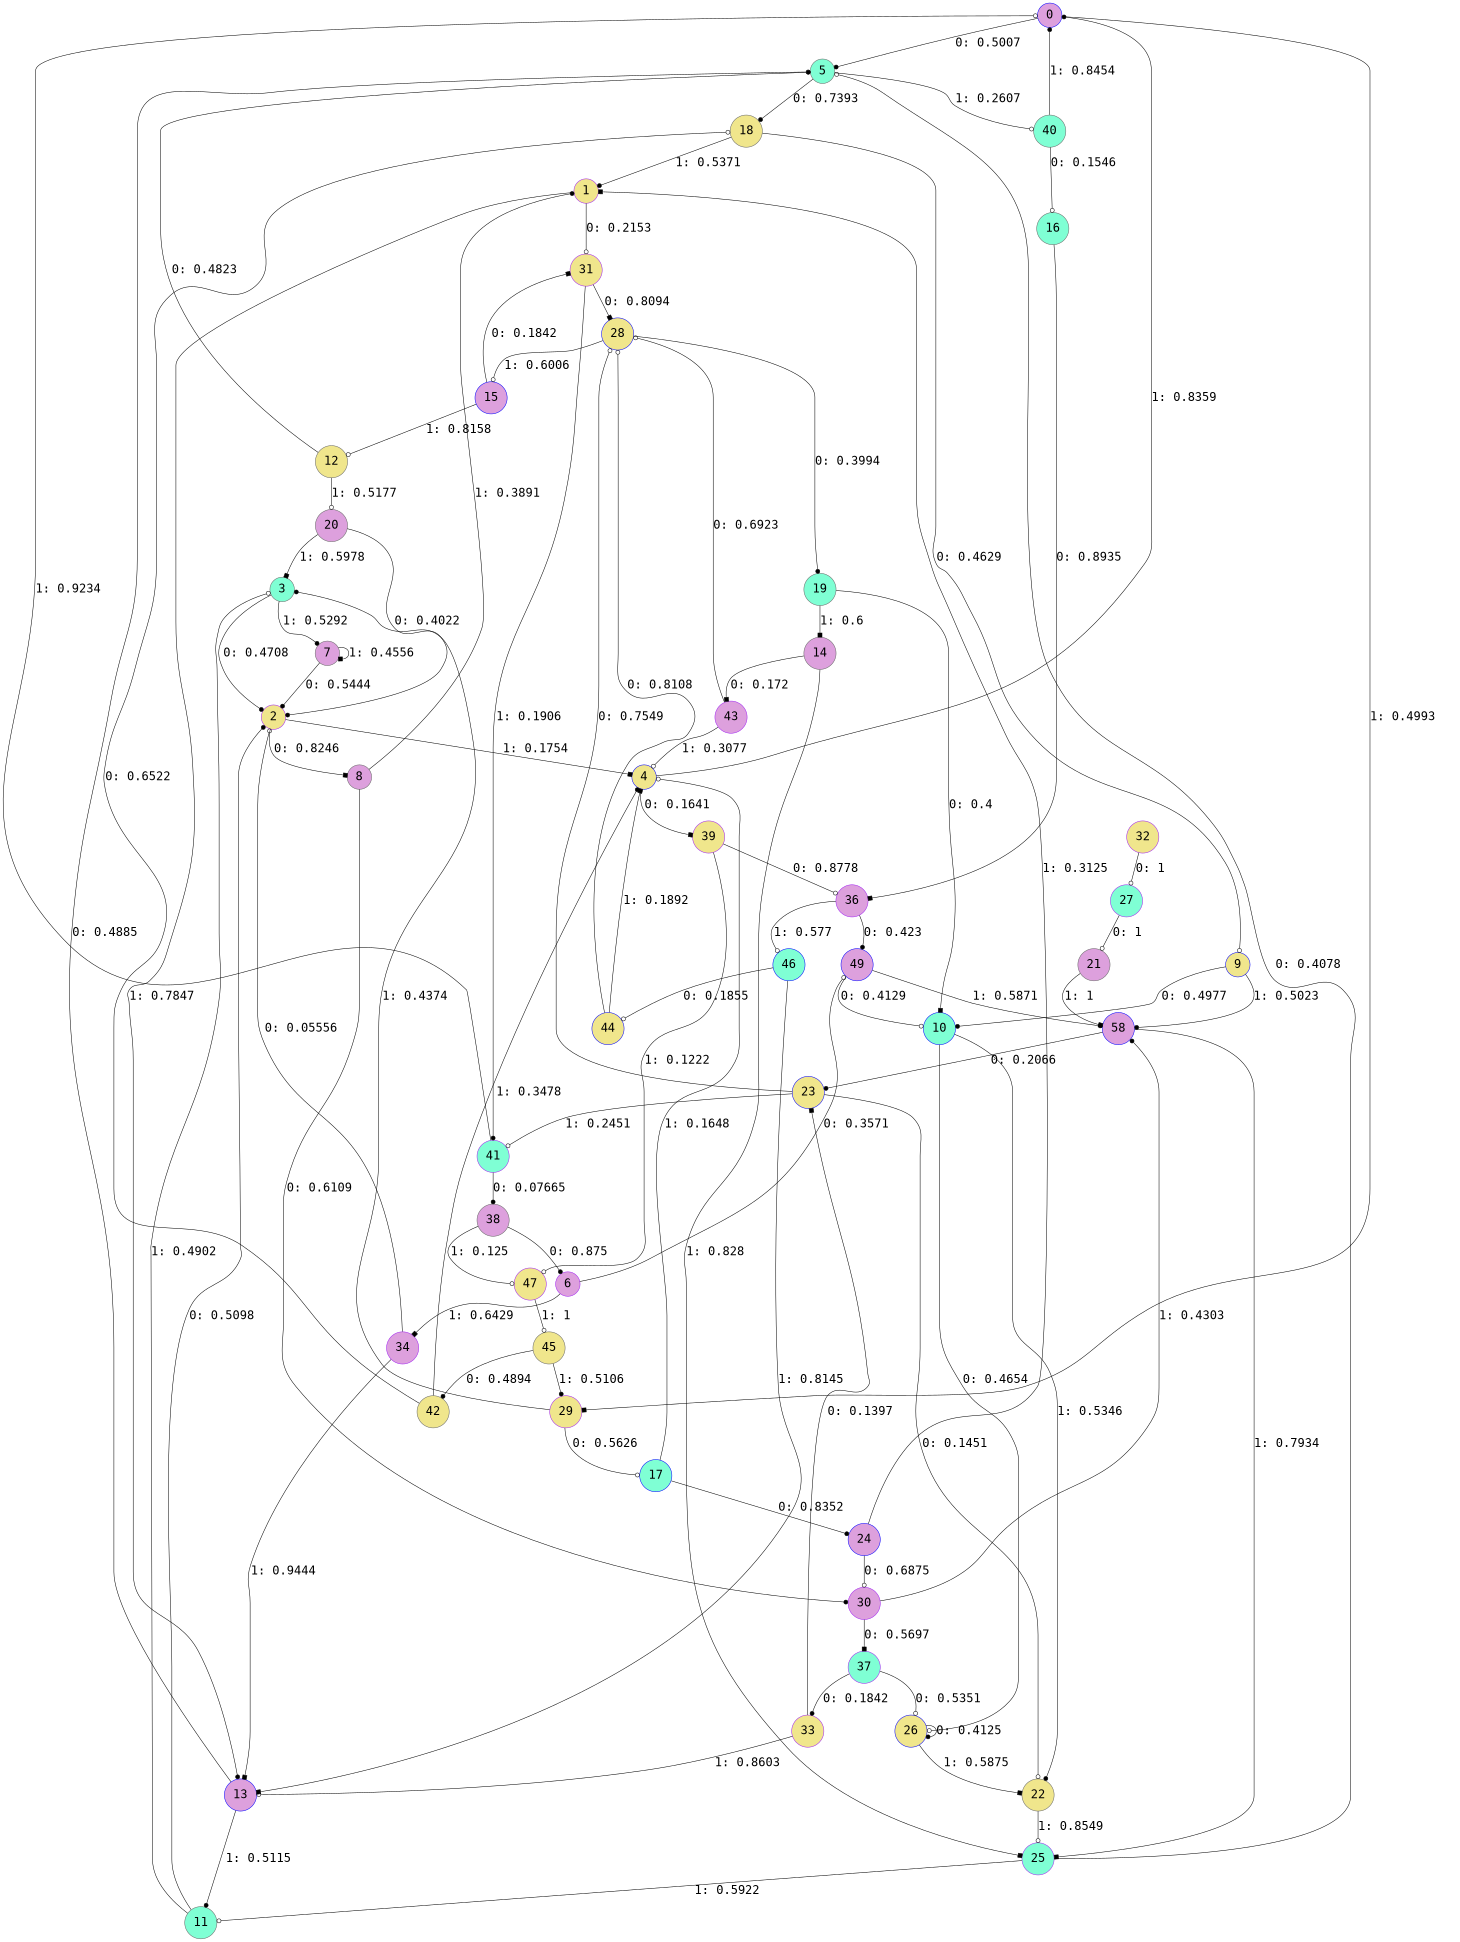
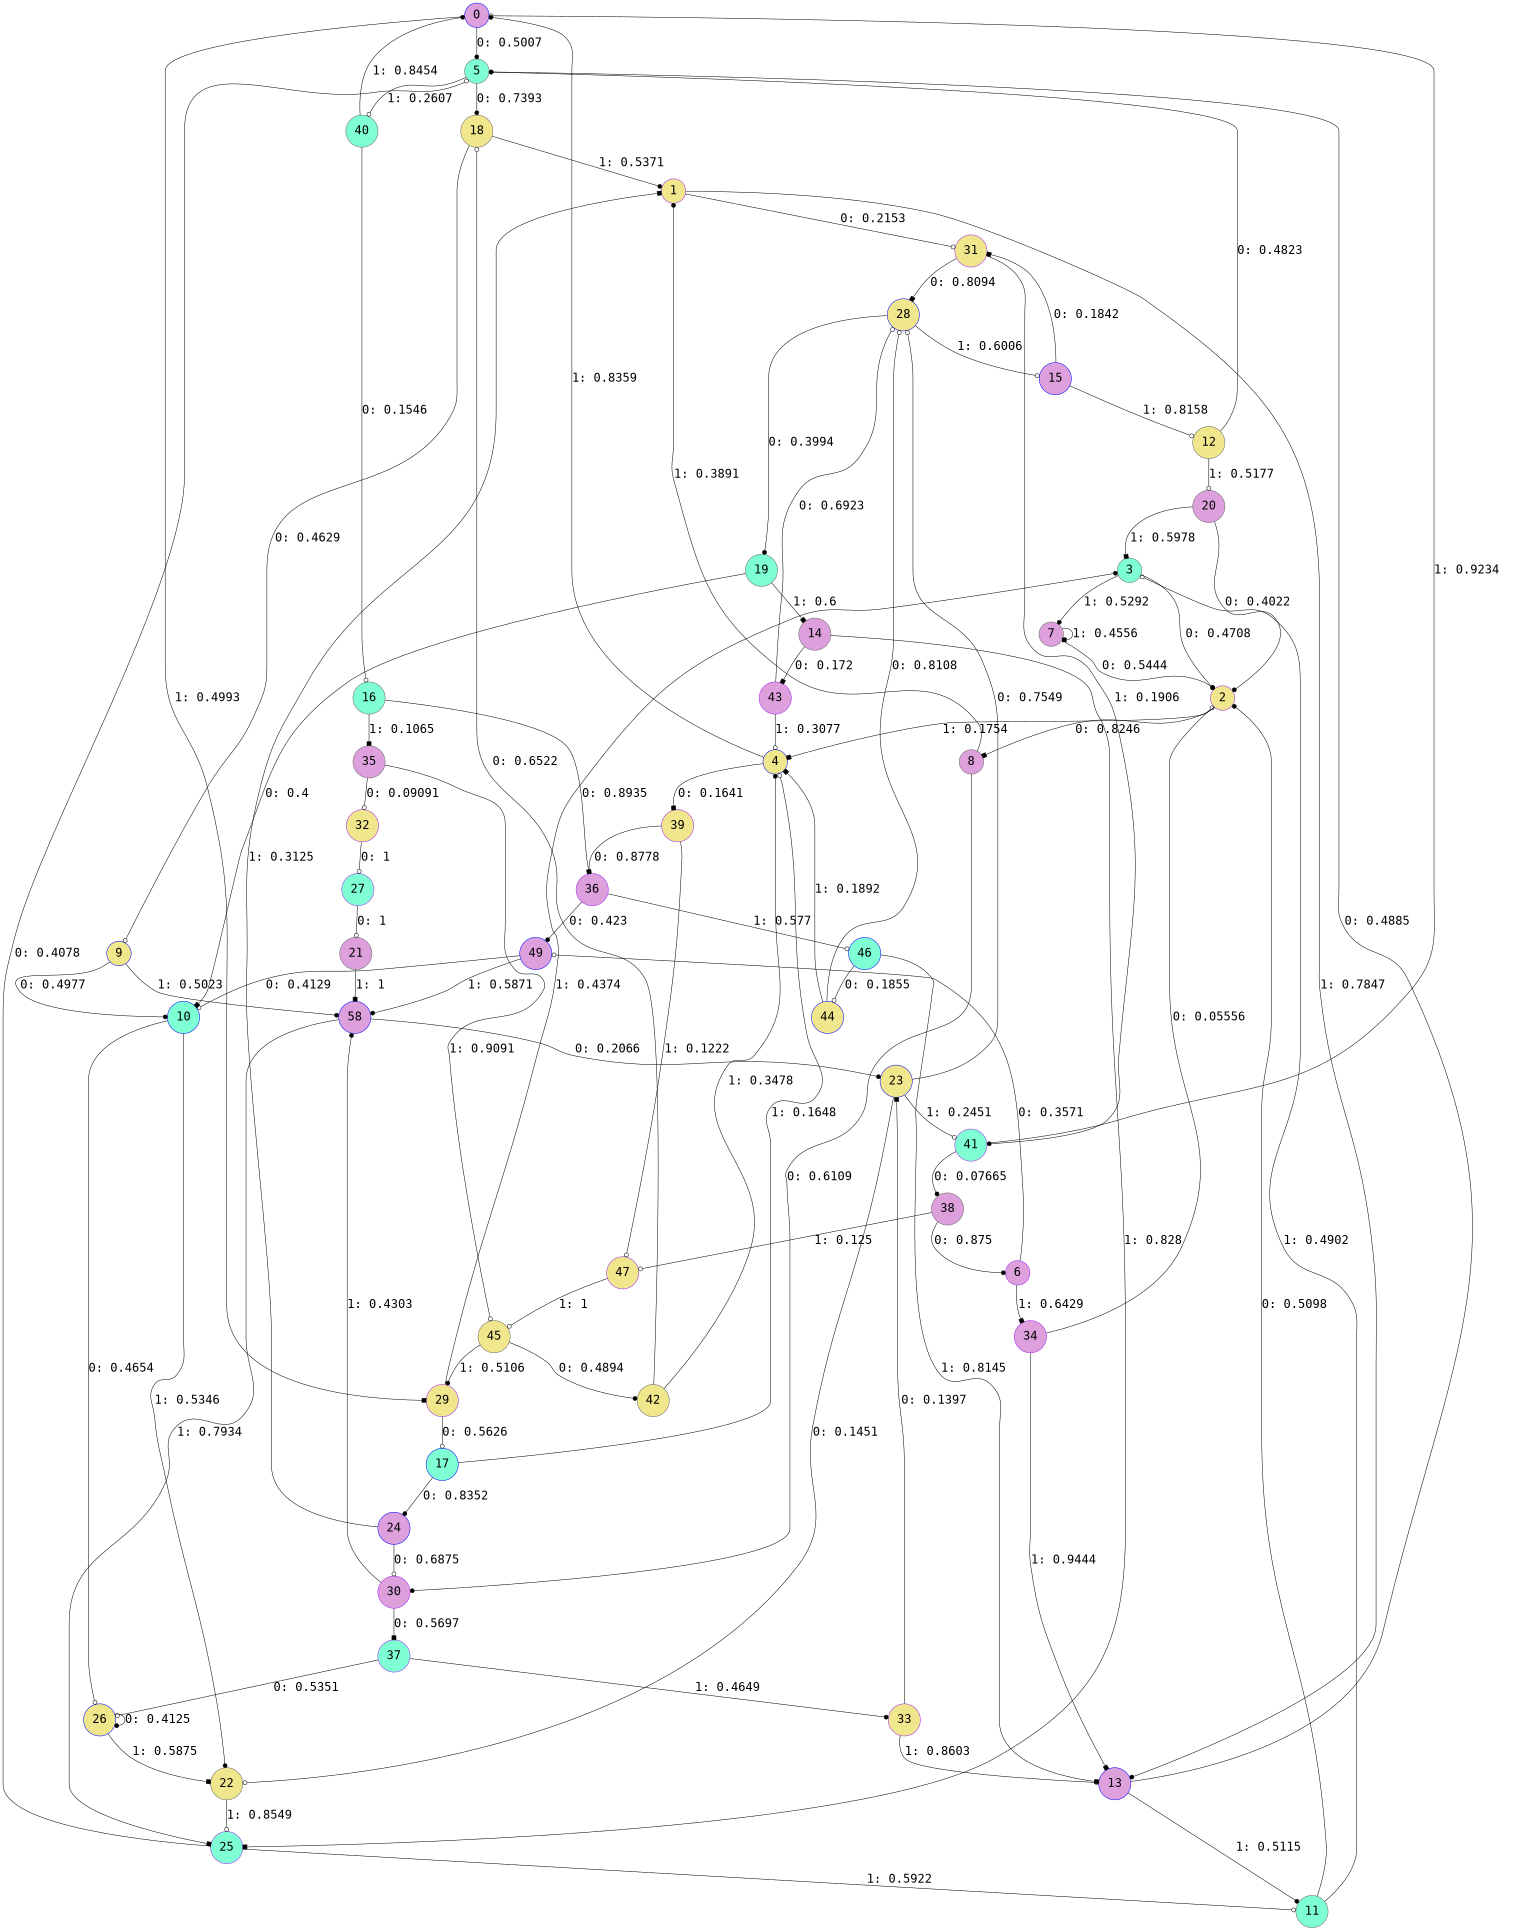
node "35": added
edge "37" -> "33": label "0: 0.1842   " -> "1: 0.4649   "
